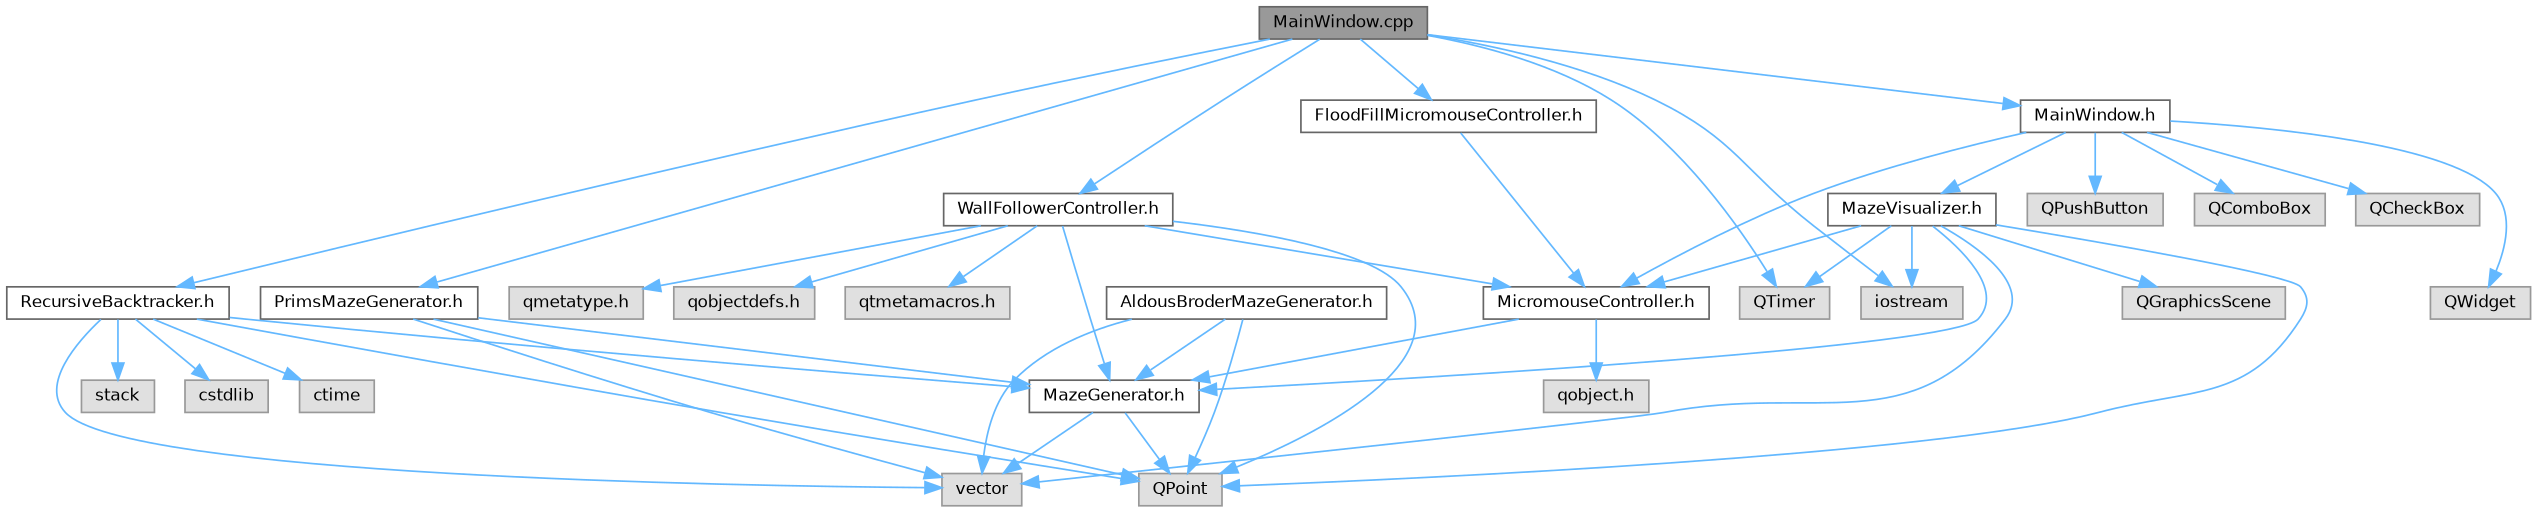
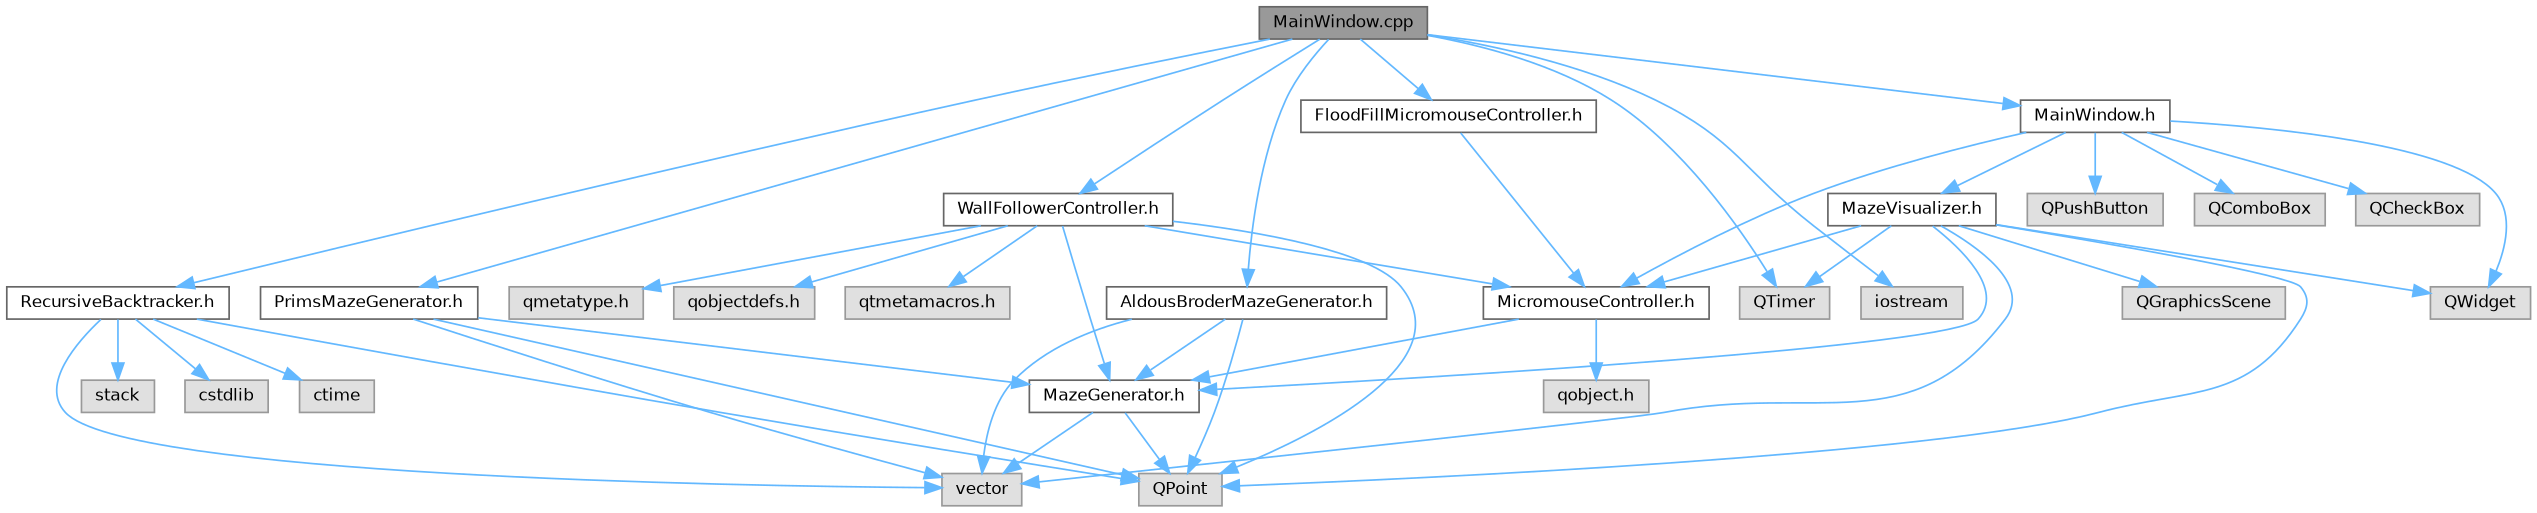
edge "MainWindow.cpp" -> "AldousBroderMazeGenerator.h": added
edge "MazeVisualizer.h" -> "iostream": now "MazeVisualizer.h" -> "QWidget"
edge "RecursiveBacktracker.h" -> "MazeGenerator.h": removed
